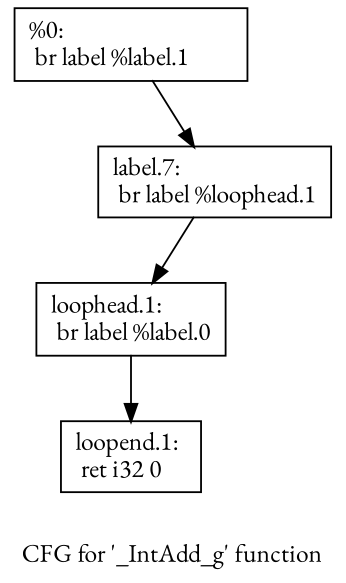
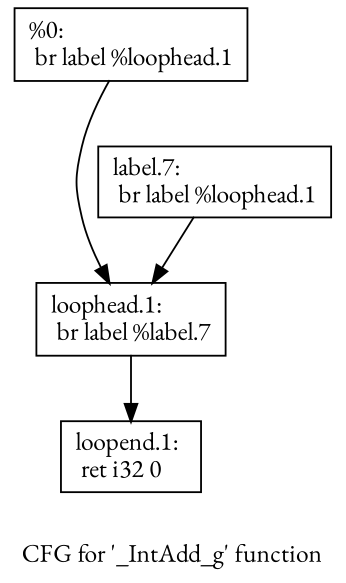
node "%0:": text "br label %label.1" -> "br label %loophead.1"
edge "%0:" -> "label.7:": now "%0:" -> "loophead.1:"
node "loophead.1:": text "br label %label.0" -> "br label %label.7"
